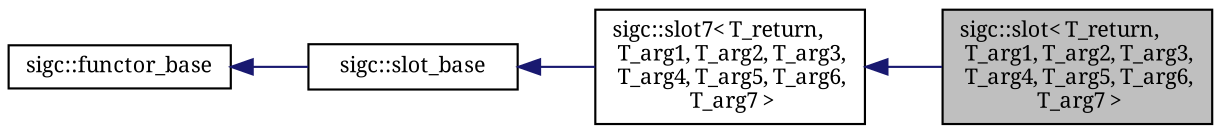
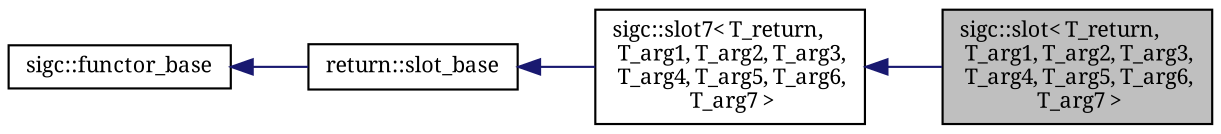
node "sigc::slot_base": label "sigc::slot_base" -> "return::slot_base"
